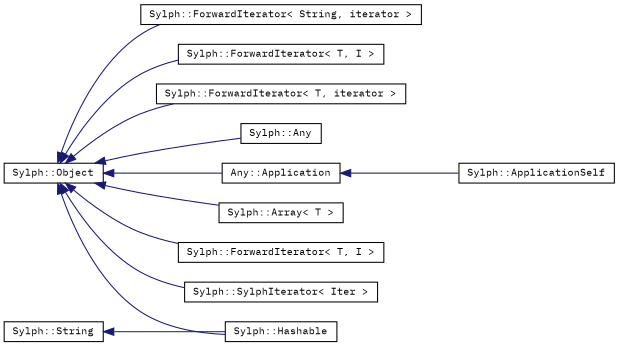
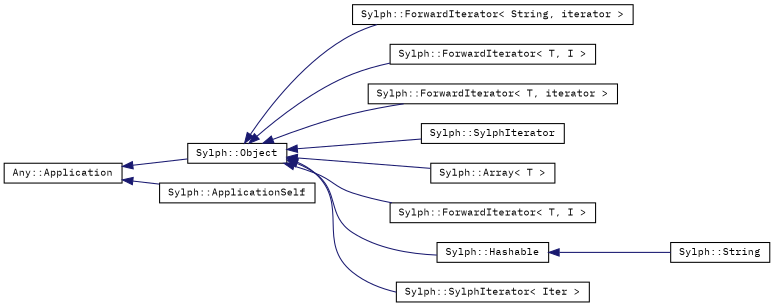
node "Sylph::Any": label "Sylph::Any" -> "Sylph::SylphIterator"
edge "Any::Application" -> "Sylph::Object": reversed
edge "Sylph::Hashable" -> "Sylph::String": reversed
